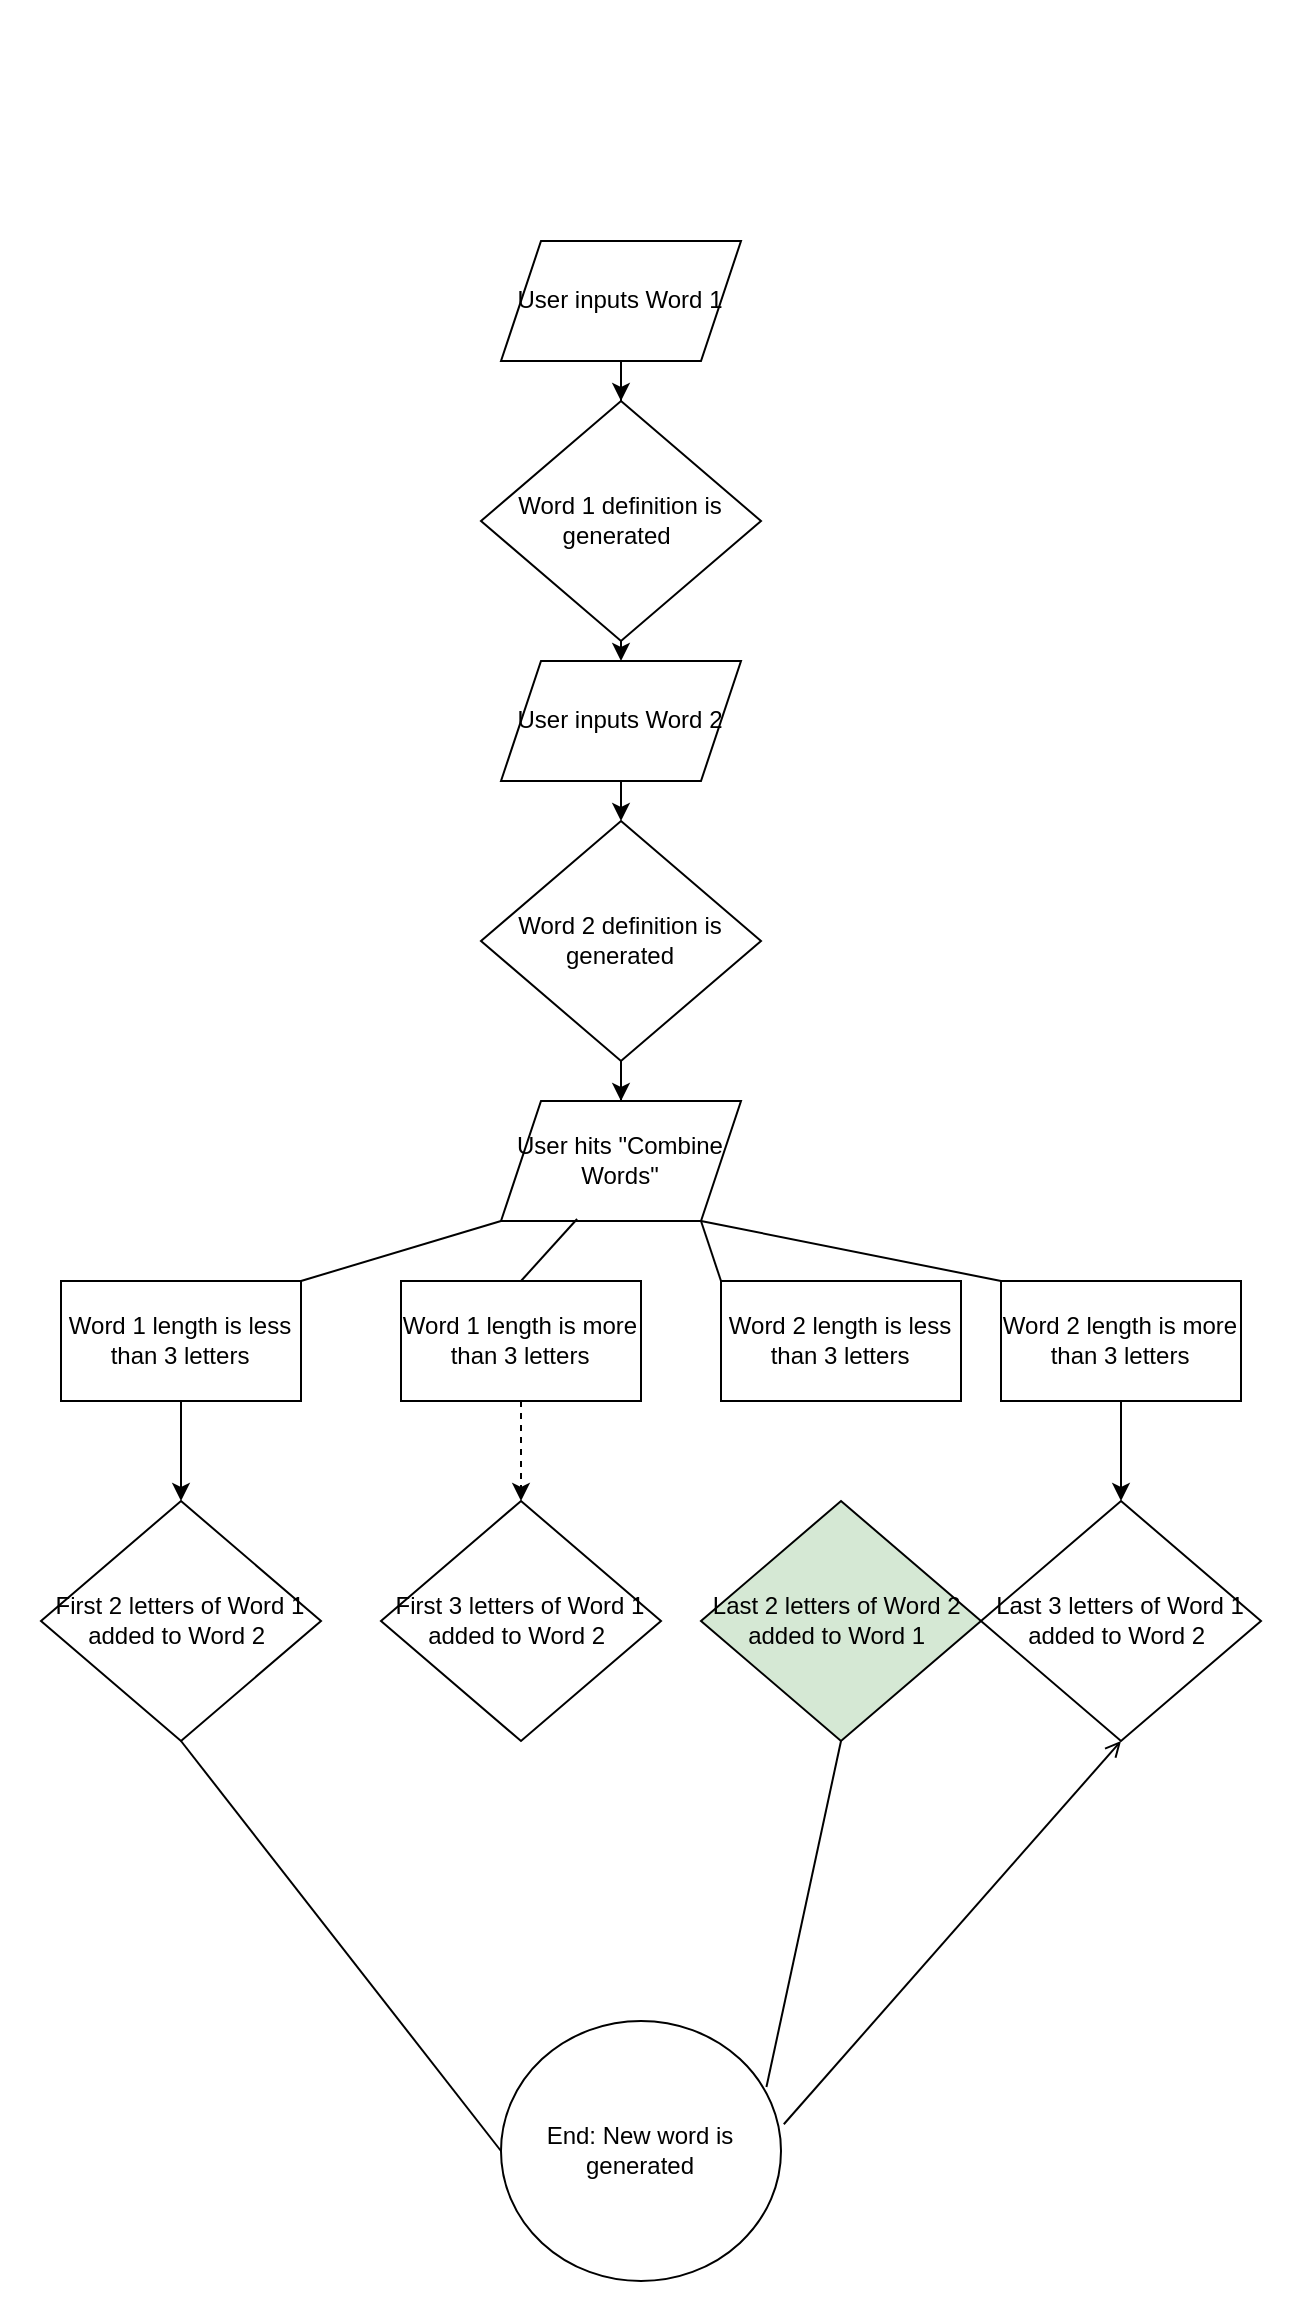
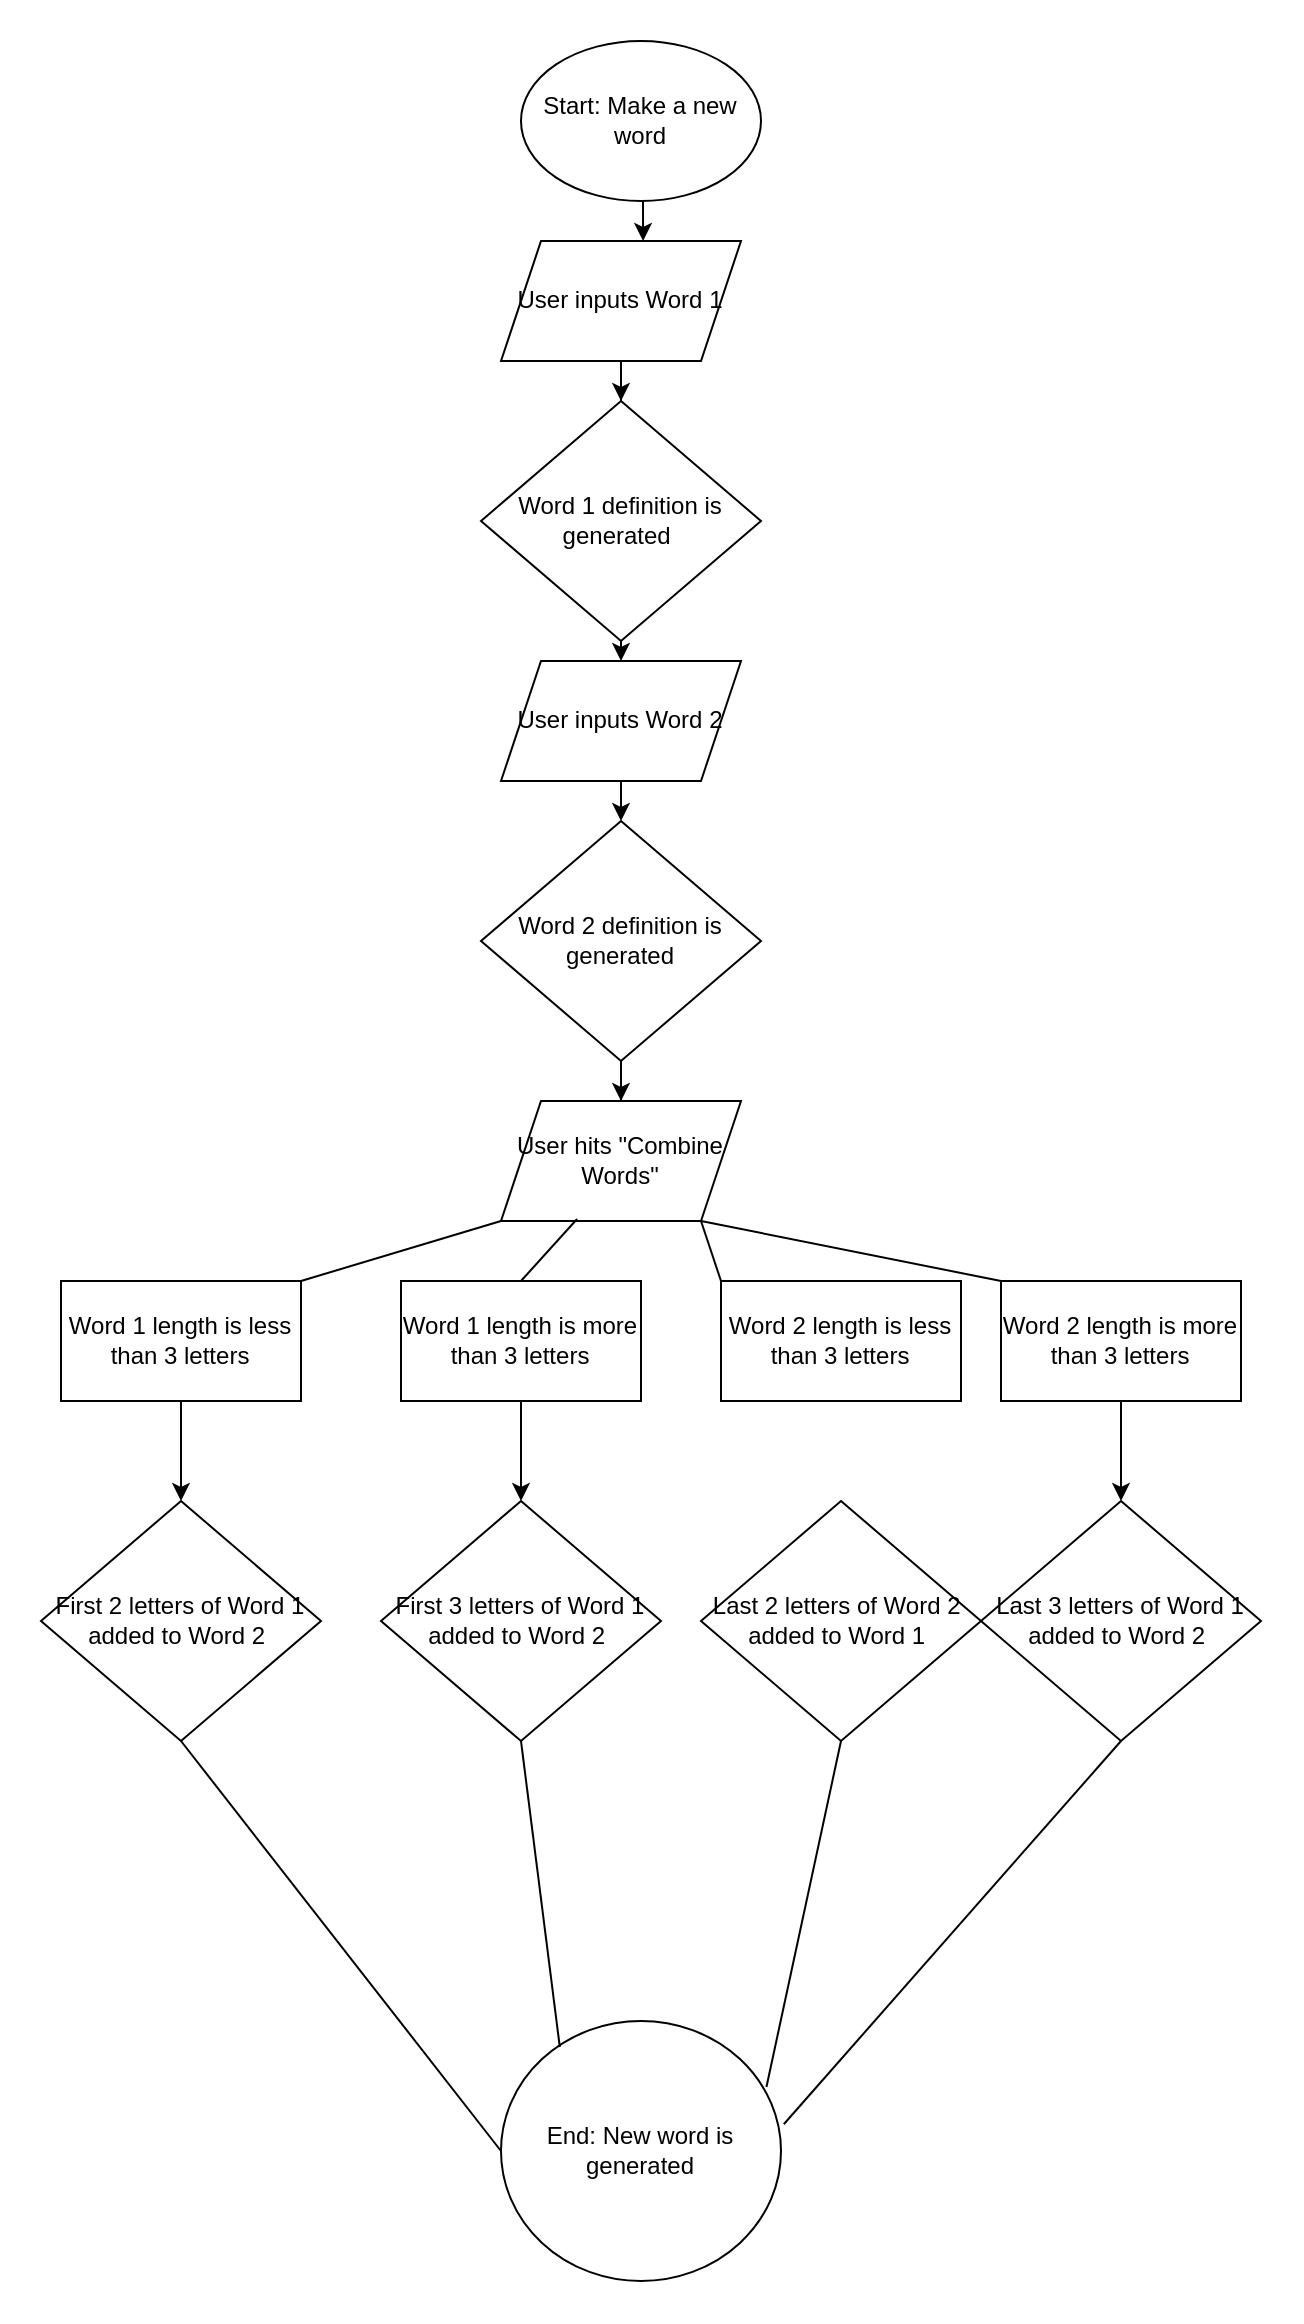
node "Start: Make a new word": added
edge "Start: Make a new word" -> "User inputs Word 1": added
edge "Word 1 length is more than 3 letters" -> "First 3 letters of Word 1 added to Word 2": style dashed -> solid
node "Last 2 letters of Word 2 added to Word 1": fillcolor #d5e8d4 -> #ffffff
edge "End: New word is generated" -> "Last 3 letters of Word 1 added to Word 2": arrowhead open -> none
edge "First 3 letters of Word 1 added to Word 2" -- "End: New word is generated": added
